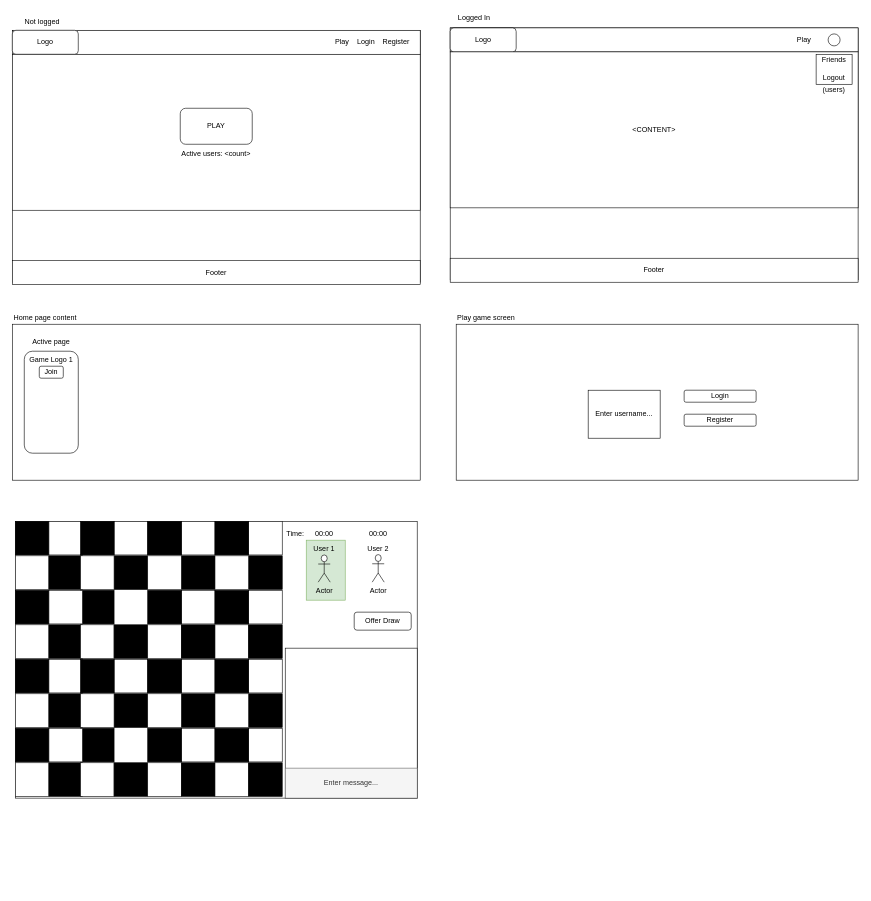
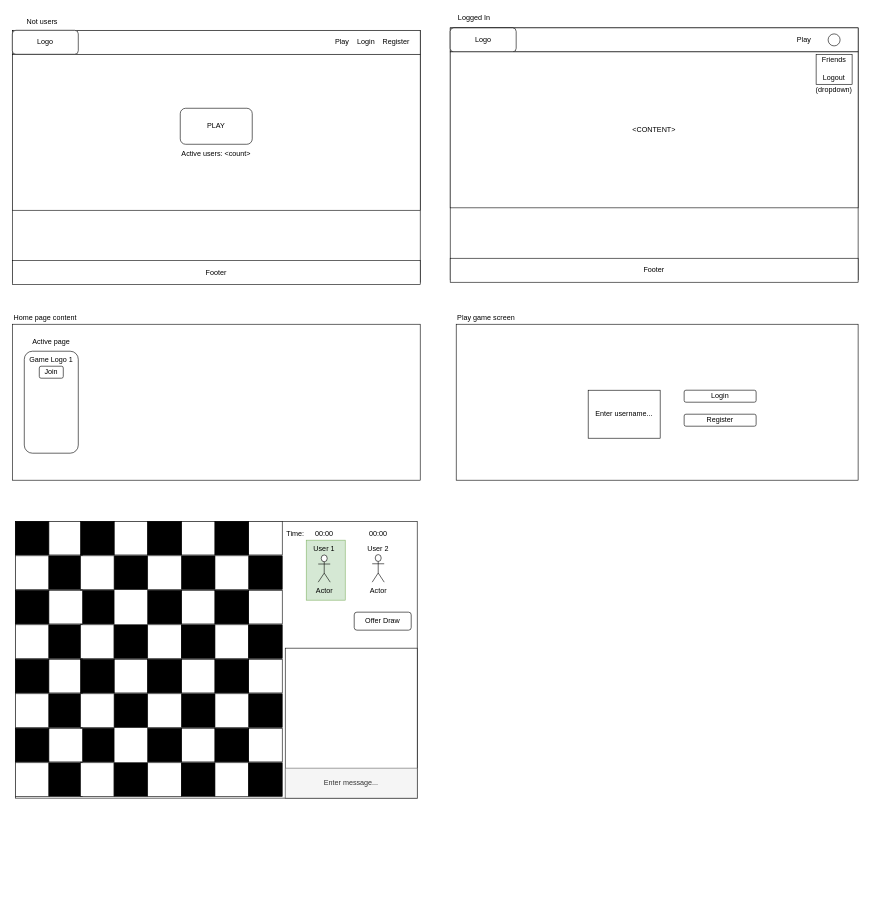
node "Not logged": label "Not logged" -> "Not users"
node "(users)": label "(users)" -> "(dropdown)"
